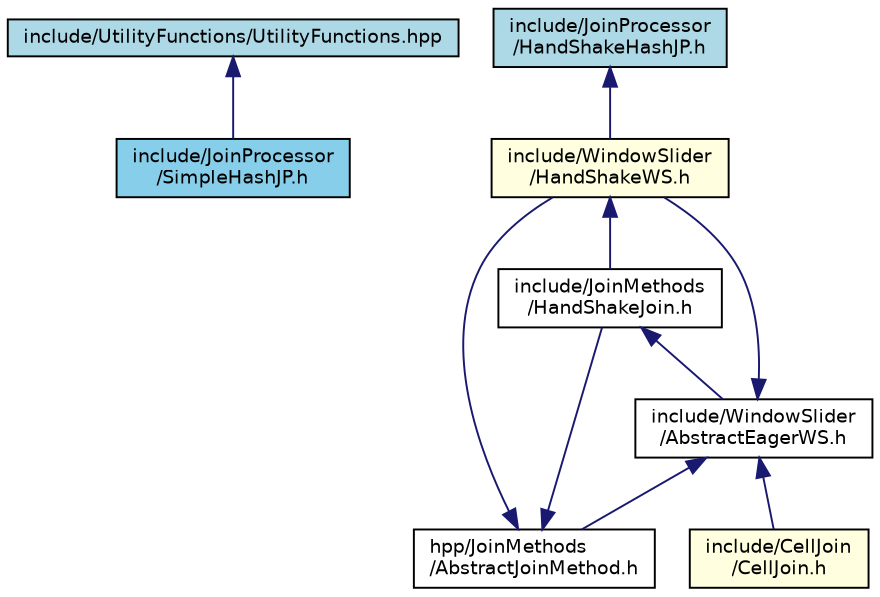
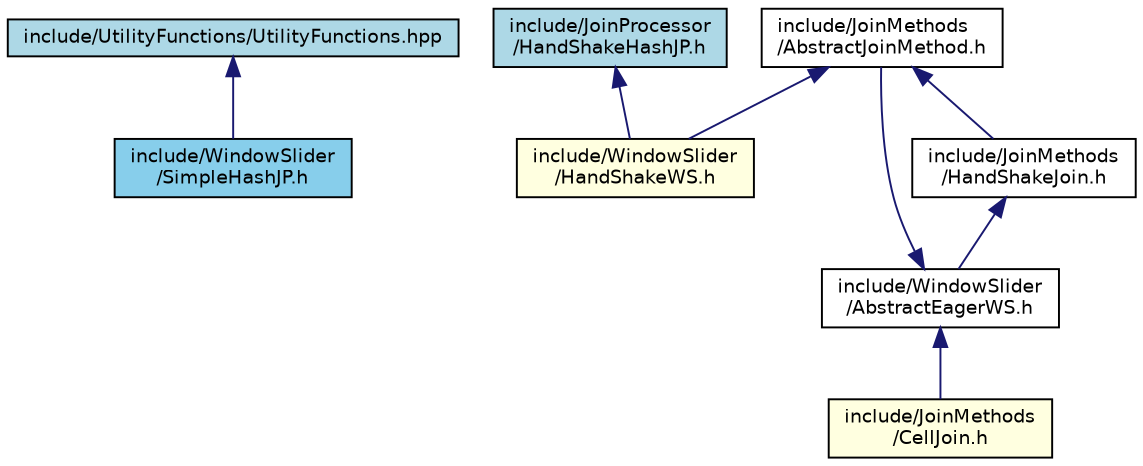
node "include/JoinProcessor /SimpleHashJP.h": label "include/JoinProcessor /SimpleHashJP.h" -> "include/WindowSlider /SimpleHashJP.h"
edge "include/JoinMethods /HandShakeJoin.h" -> "include/WindowSlider /HandShakeWS.h": removed
edge "include/WindowSlider /HandShakeWS.h" -> "include/WindowSlider /AbstractEagerWS.h": removed
node "hpp/JoinMethods /AbstractJoinMethod.h": label "hpp/JoinMethods /AbstractJoinMethod.h" -> "include/JoinMethods /AbstractJoinMethod.h"
node "include/CellJoin /CellJoin.h": label "include/CellJoin /CellJoin.h" -> "include/JoinMethods /CellJoin.h"
